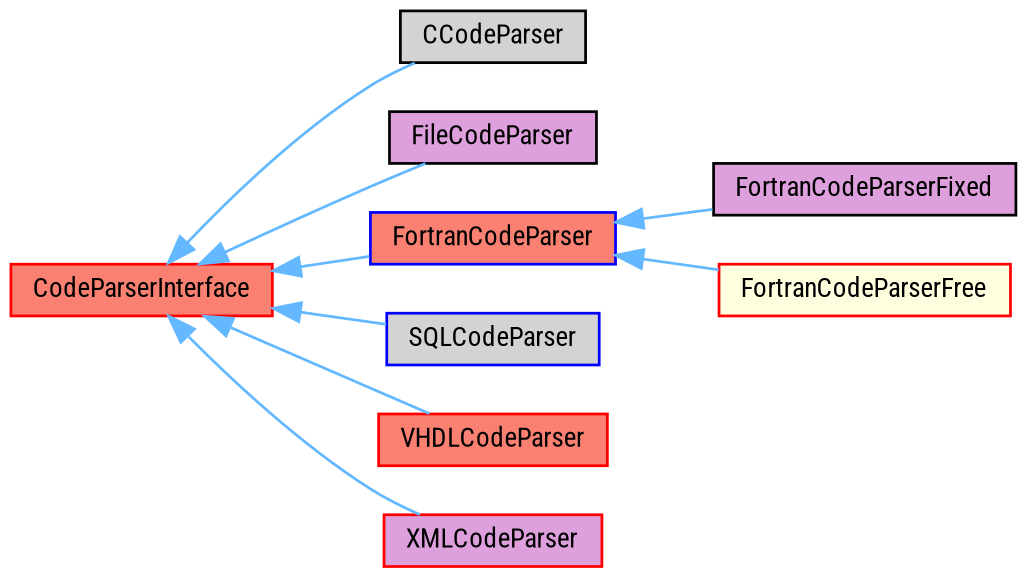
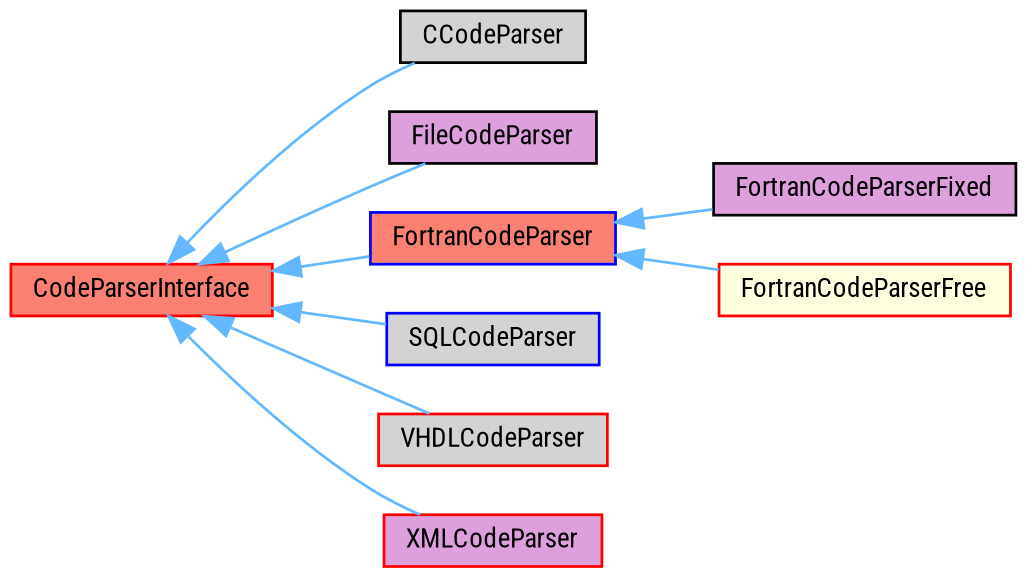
node "VHDLCodeParser": fillcolor salmon -> lightgrey
